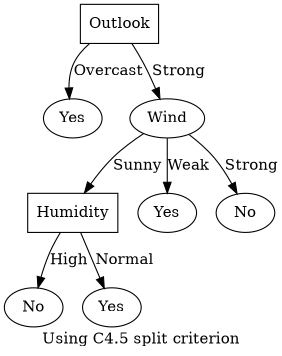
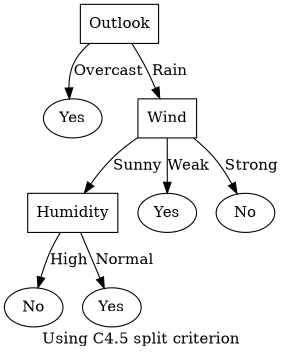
edge "Outlook" -> "Wind": label "Strong" -> "Rain"
node "Wind": shape ellipse -> box
